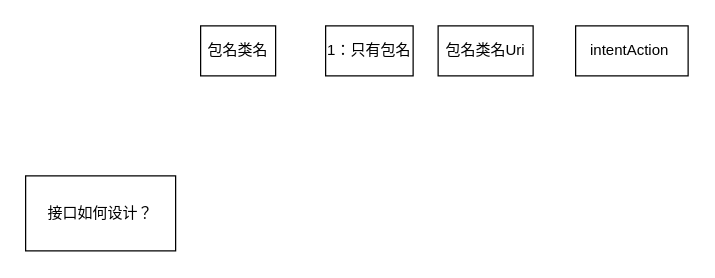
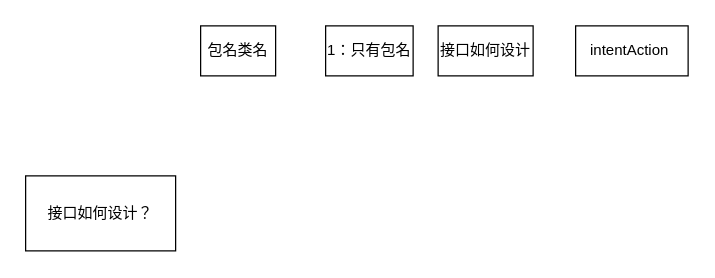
node "包名类名Uri": label "包名类名Uri" -> "接口如何设计"
